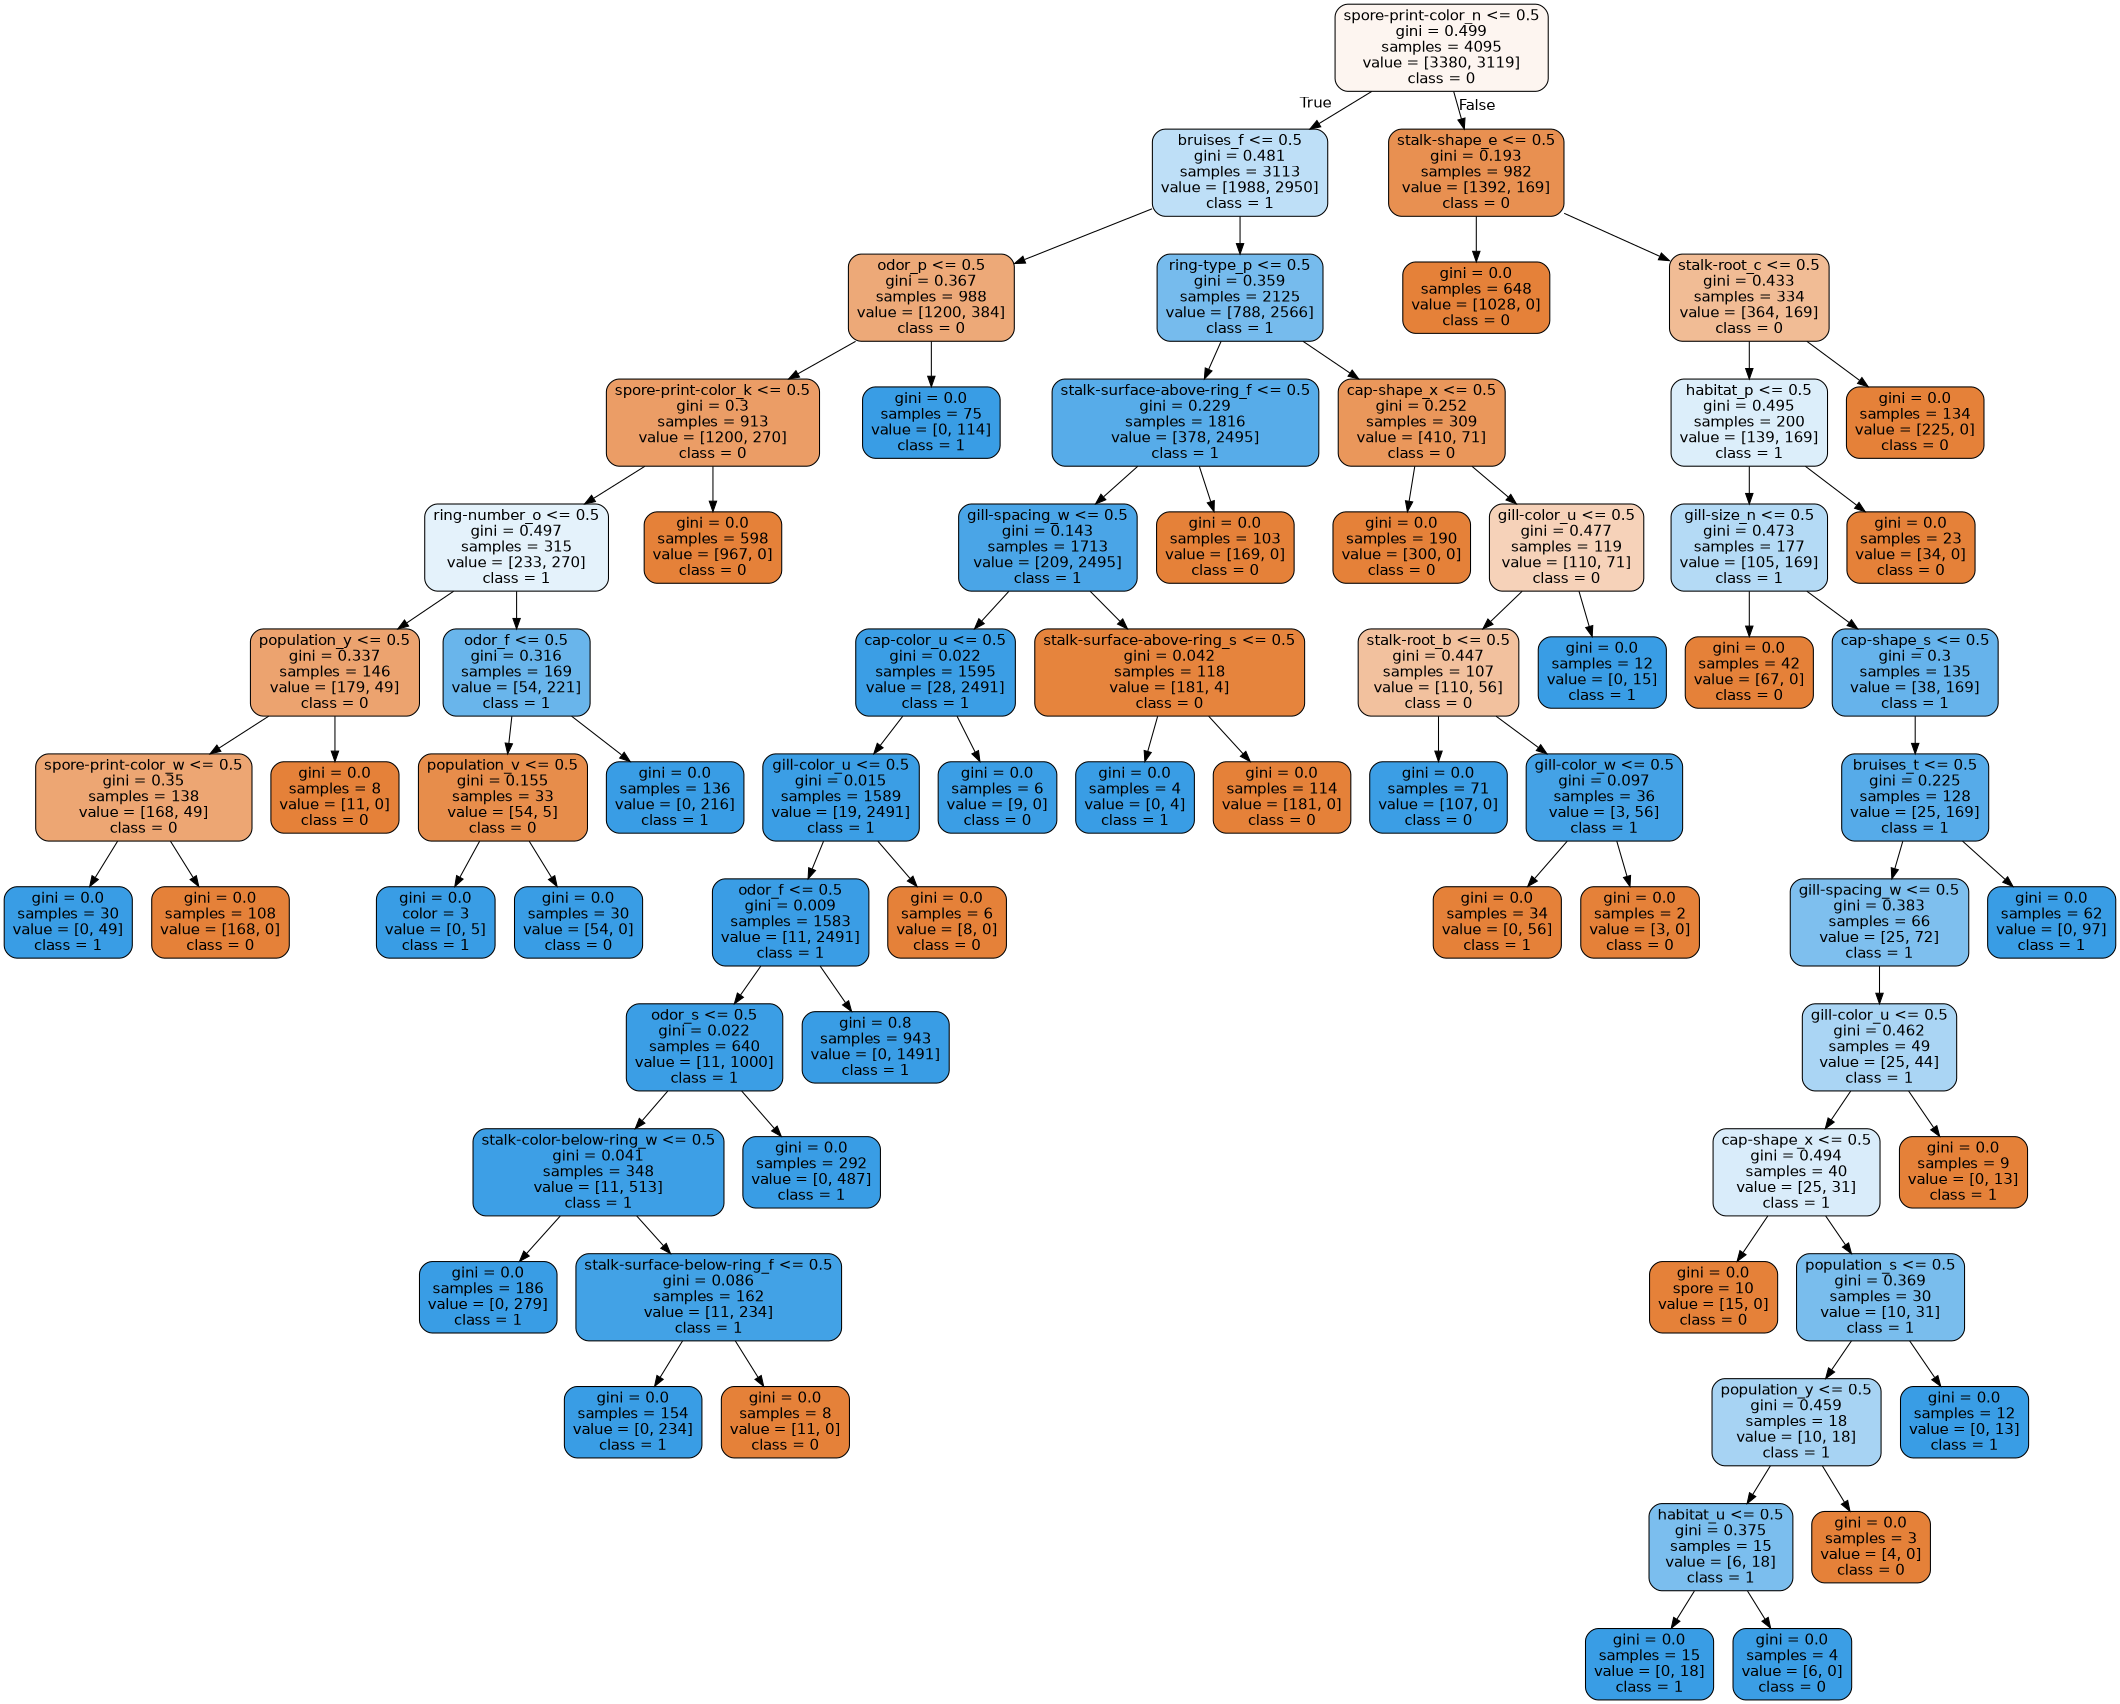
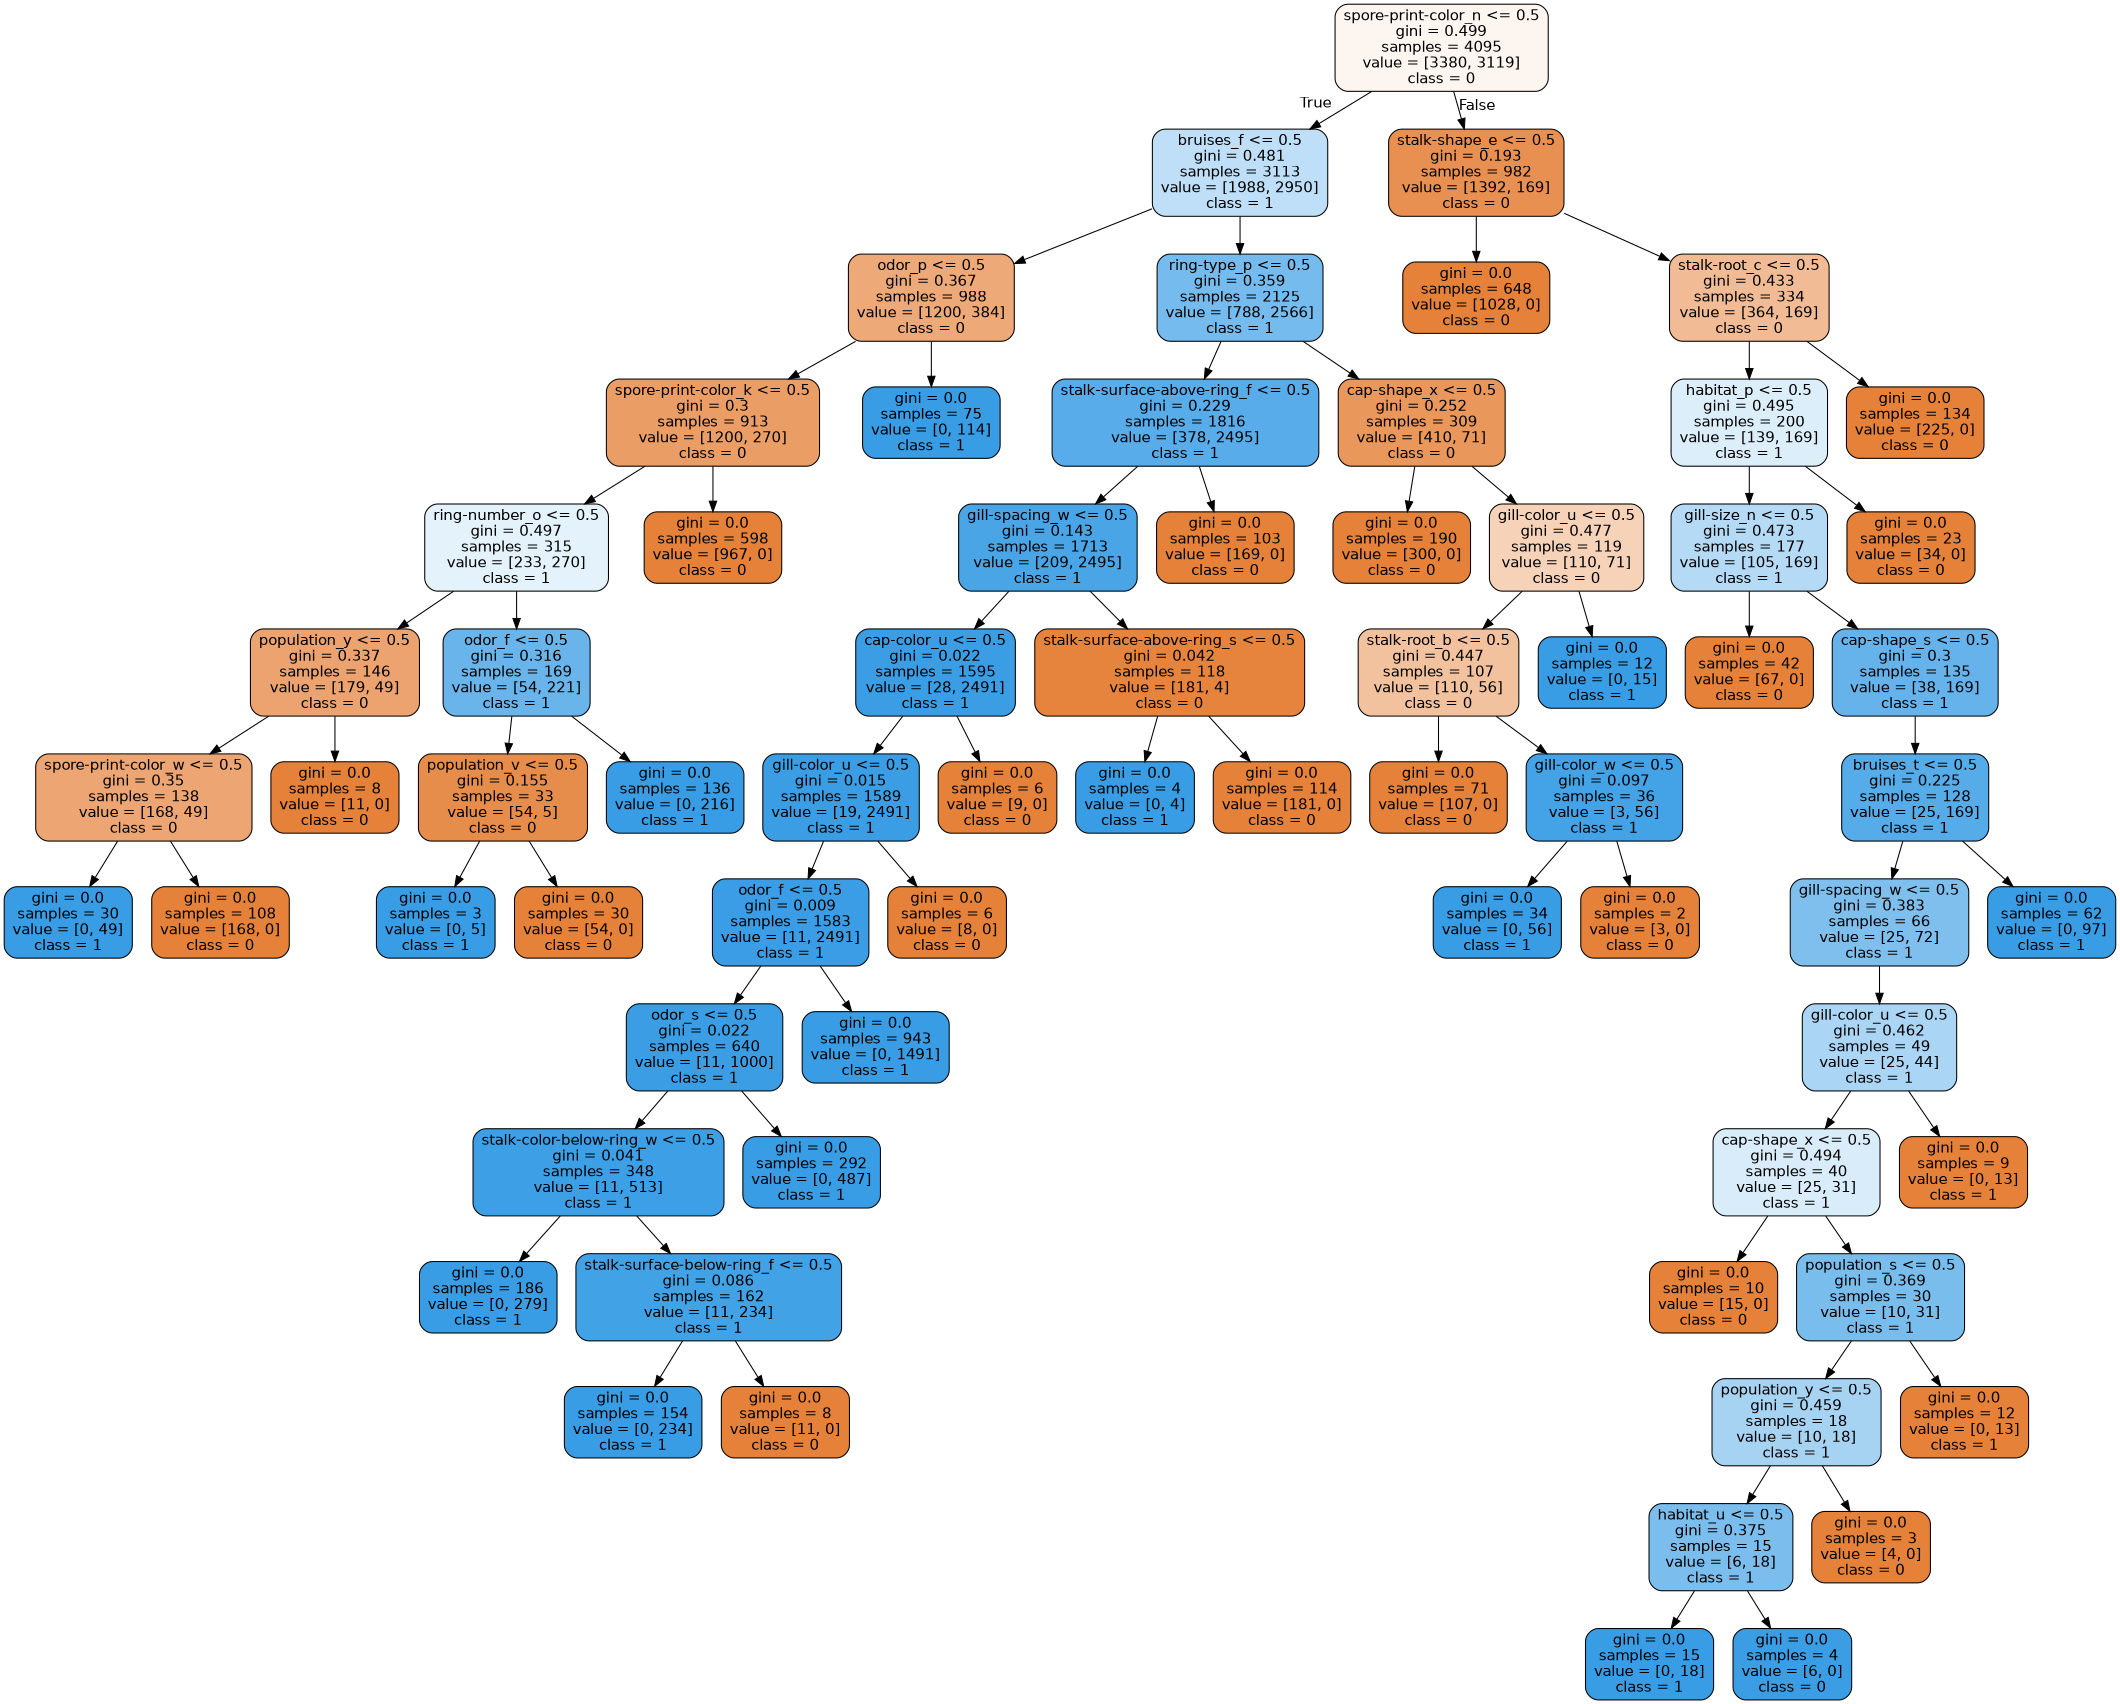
node "gini = 0.0 samples = 6 value = [9, 0] class = 0": fillcolor #3b9ee5 -> #e58139
node "gini = 0.0 samples = 71 value = [107, 0] class = 0": fillcolor #3b9ee5 -> #e58139
node "gini = 0.0 color = 3 value = [0, 5] class = 1": label "gini = 0.0 color = 3 value = [0, 5] class = 1" -> "gini = 0.0 samples = 3 value = [0, 5] class = 1"
node "gini = 0.0 samples = 30 value = [54, 0] class = 0": fillcolor #399de5 -> #e58139
node "gini = 0.0 samples = 34 value = [0, 56] class = 1": fillcolor #e58139 -> #399de5
node "gini = 0.8 samples = 943 value = [0, 1491] class = 1": label "gini = 0.8 samples = 943 value = [0, 1491] class = 1" -> "gini = 0.0 samples = 943 value = [0, 1491] class = 1"
node "gini = 0.0 spore = 10 value = [15, 0] class = 0": label "gini = 0.0 spore = 10 value = [15, 0] class = 0" -> "gini = 0.0 samples = 10 value = [15, 0] class = 0"
node "gini = 0.0 samples = 12 value = [0, 13] class = 1": fillcolor #399de5 -> #e58139
